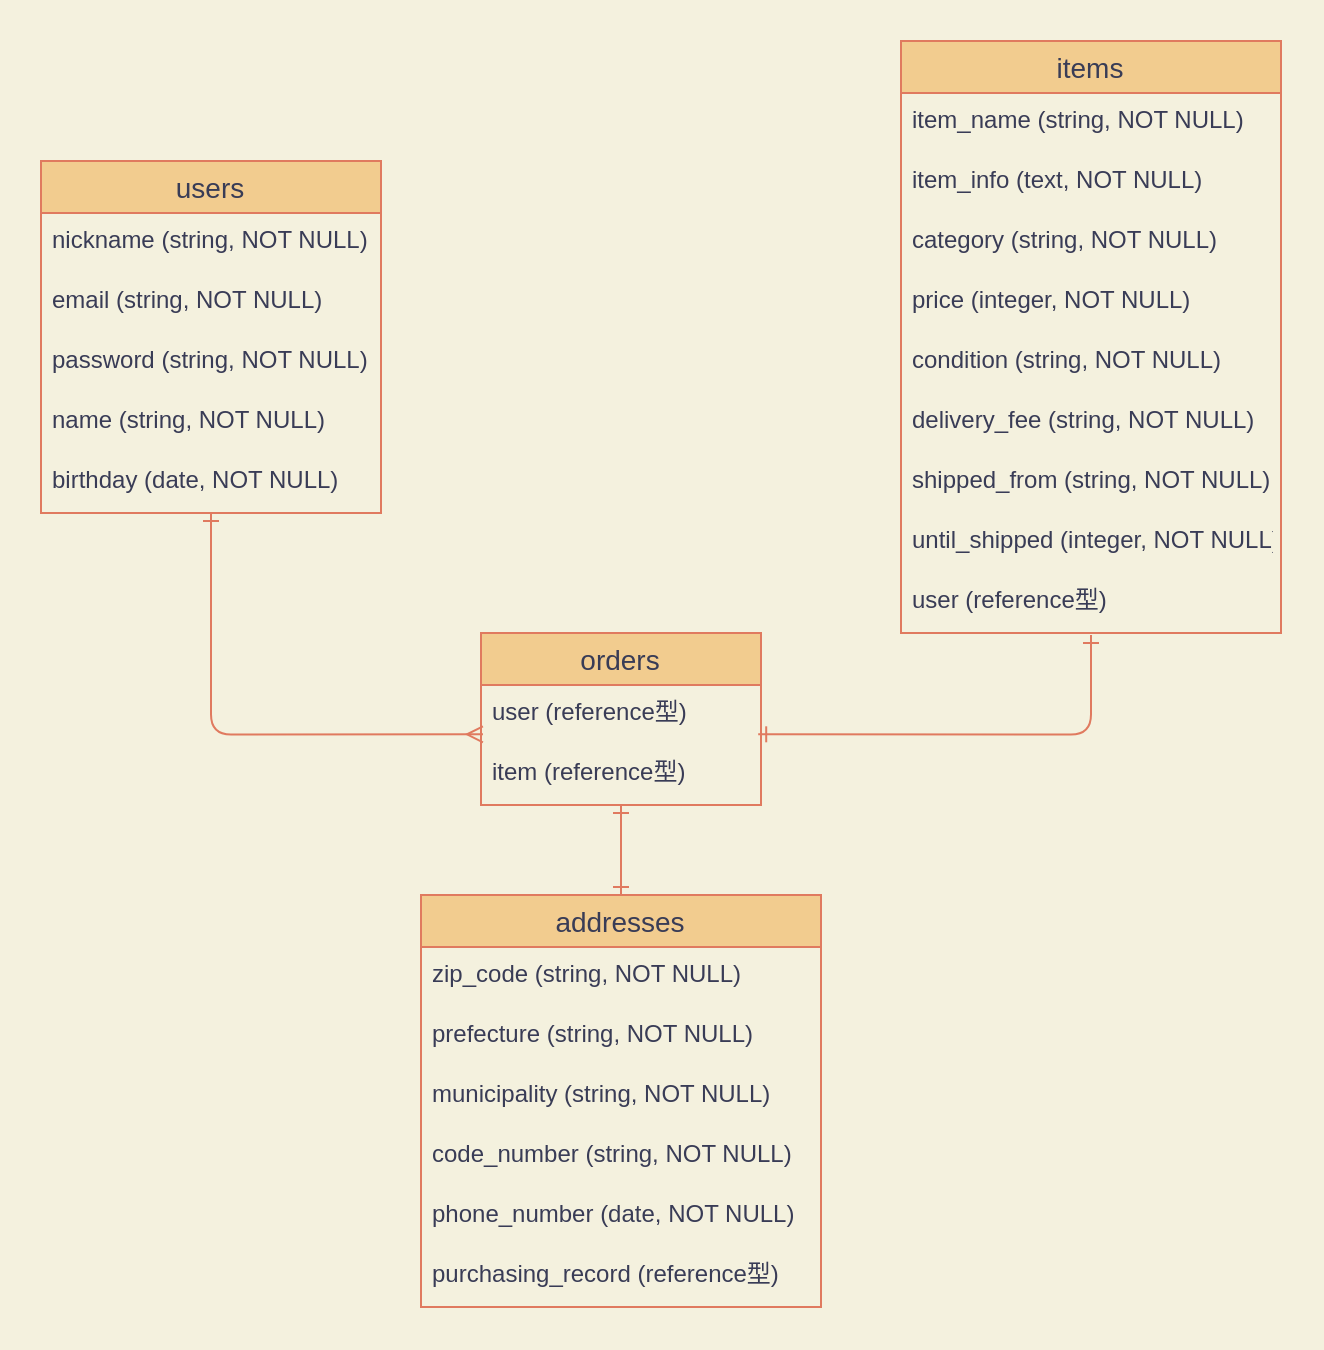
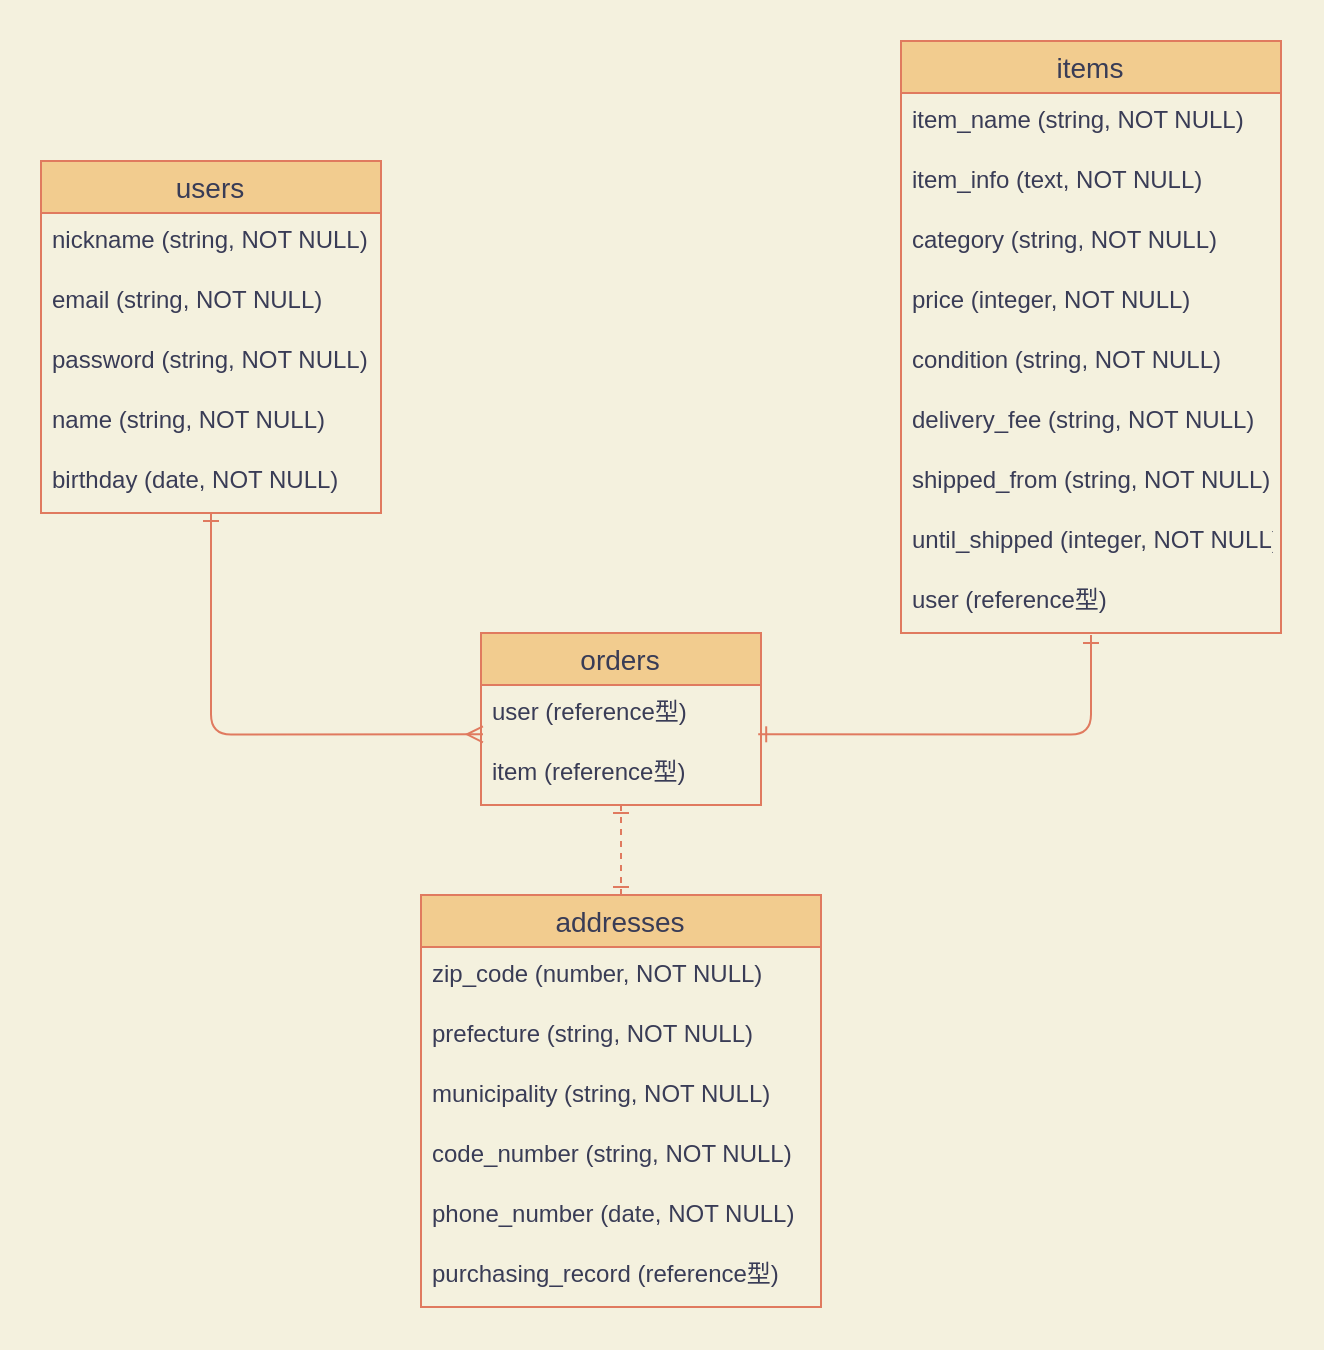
edge "item (reference型)" -- "addresses": style solid -> dashed
node "zip_code (string, NOT NULL)": label "zip_code (string, NOT NULL)" -> "zip_code (number, NOT NULL)"
